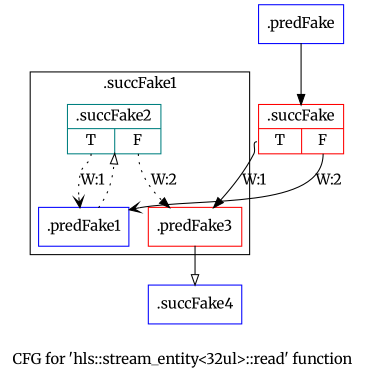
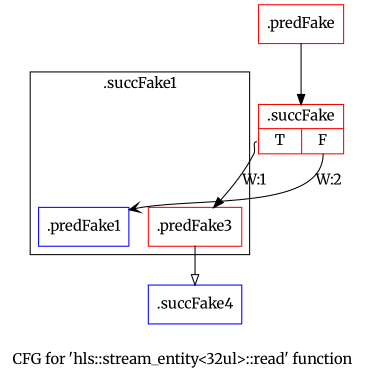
node ".predFake": color blue -> red
node ".succFake2": removed
